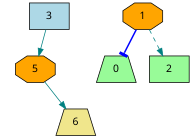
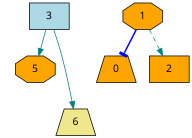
node "0": fillcolor palegreen -> orange
node "2": fillcolor palegreen -> orange
edge "5" -> "6": now "3" -> "6"
